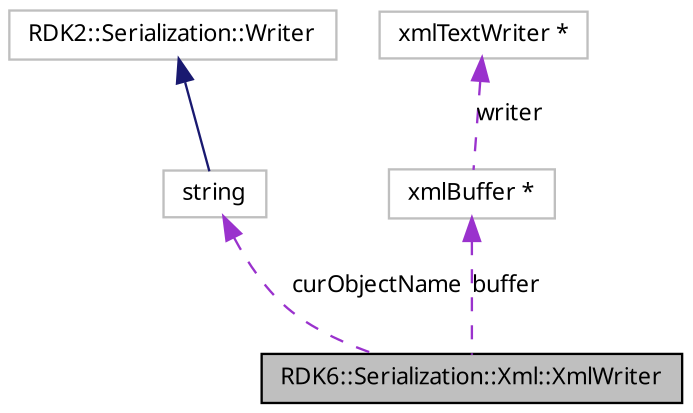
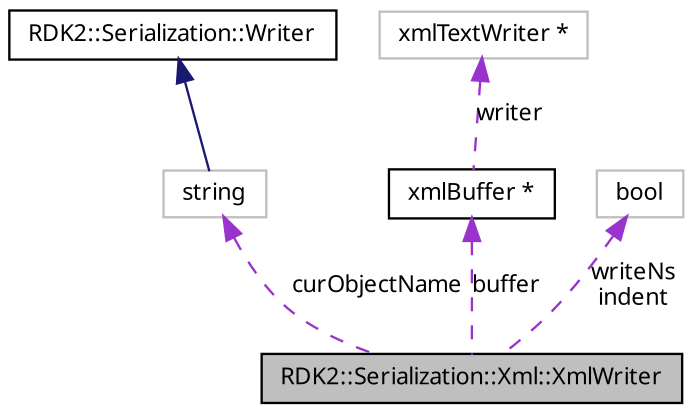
node "RDK2::Serialization::Writer": color grey75 -> black
node "xmlBuffer *": color grey75 -> black
node "bool": added
node "RDK6::Serialization::Xml::XmlWriter": label "RDK6::Serialization::Xml::XmlWriter" -> "RDK2::Serialization::Xml::XmlWriter"
